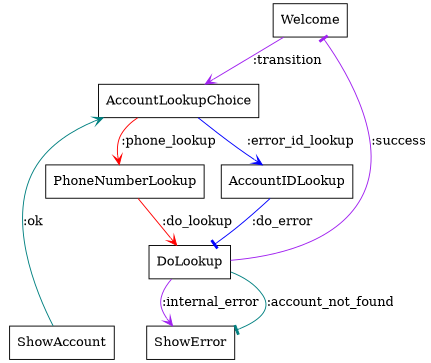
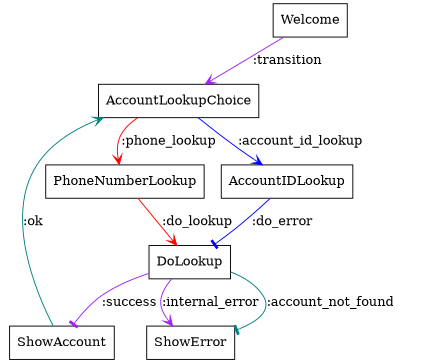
edge "AccountLookupChoice" -> "AccountIDLookup": label ":error_id_lookup" -> ":account_id_lookup"
edge "DoLookup" -> "Welcome": now "DoLookup" -> "ShowAccount"
